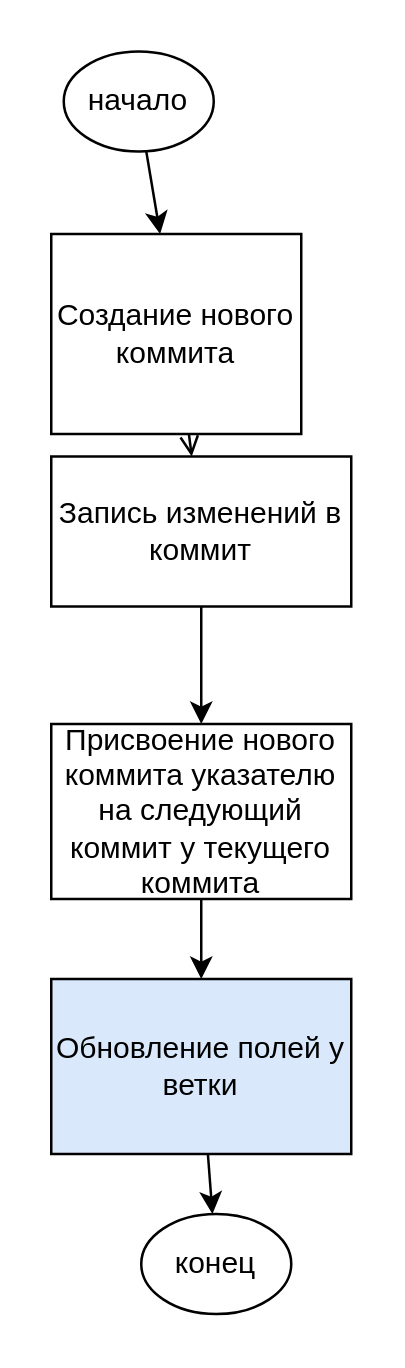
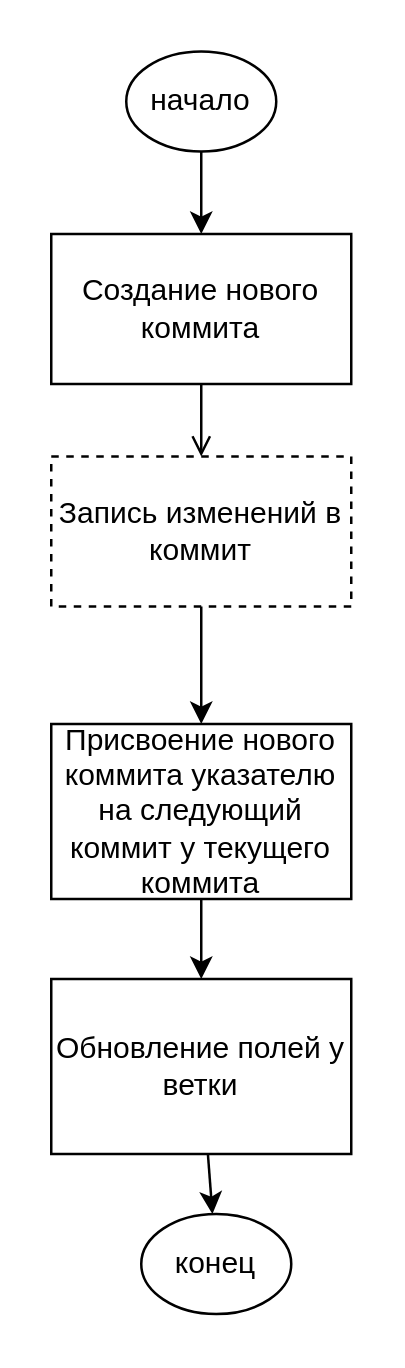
node "начало": moved (139, 101) -> (201, 101)
node "Создание нового коммита": size 250x200 -> 300x150
node "Запись изменений в коммит": style solid -> dashed
node "Обновление полей у ветки": fillcolor #dae8fc -> #ffffff
